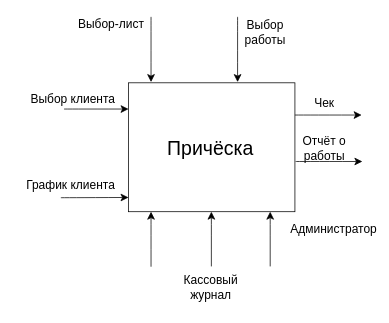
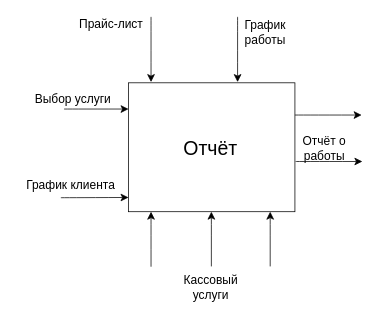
node "Выбор-лист": label "Выбор-лист" -> "Прайс-лист"
node "Выбор работы": label "Выбор работы" -> "График работы"
node "Выбор клиента": label "Выбор клиента" -> "Выбор услуги"
node "Чек": removed
node "Причёска": label "Причёска" -> "Отчёт"
node "Администратор": removed
node "Кассовый журнал": label "Кассовый журнал" -> "Кассовый услуги"
